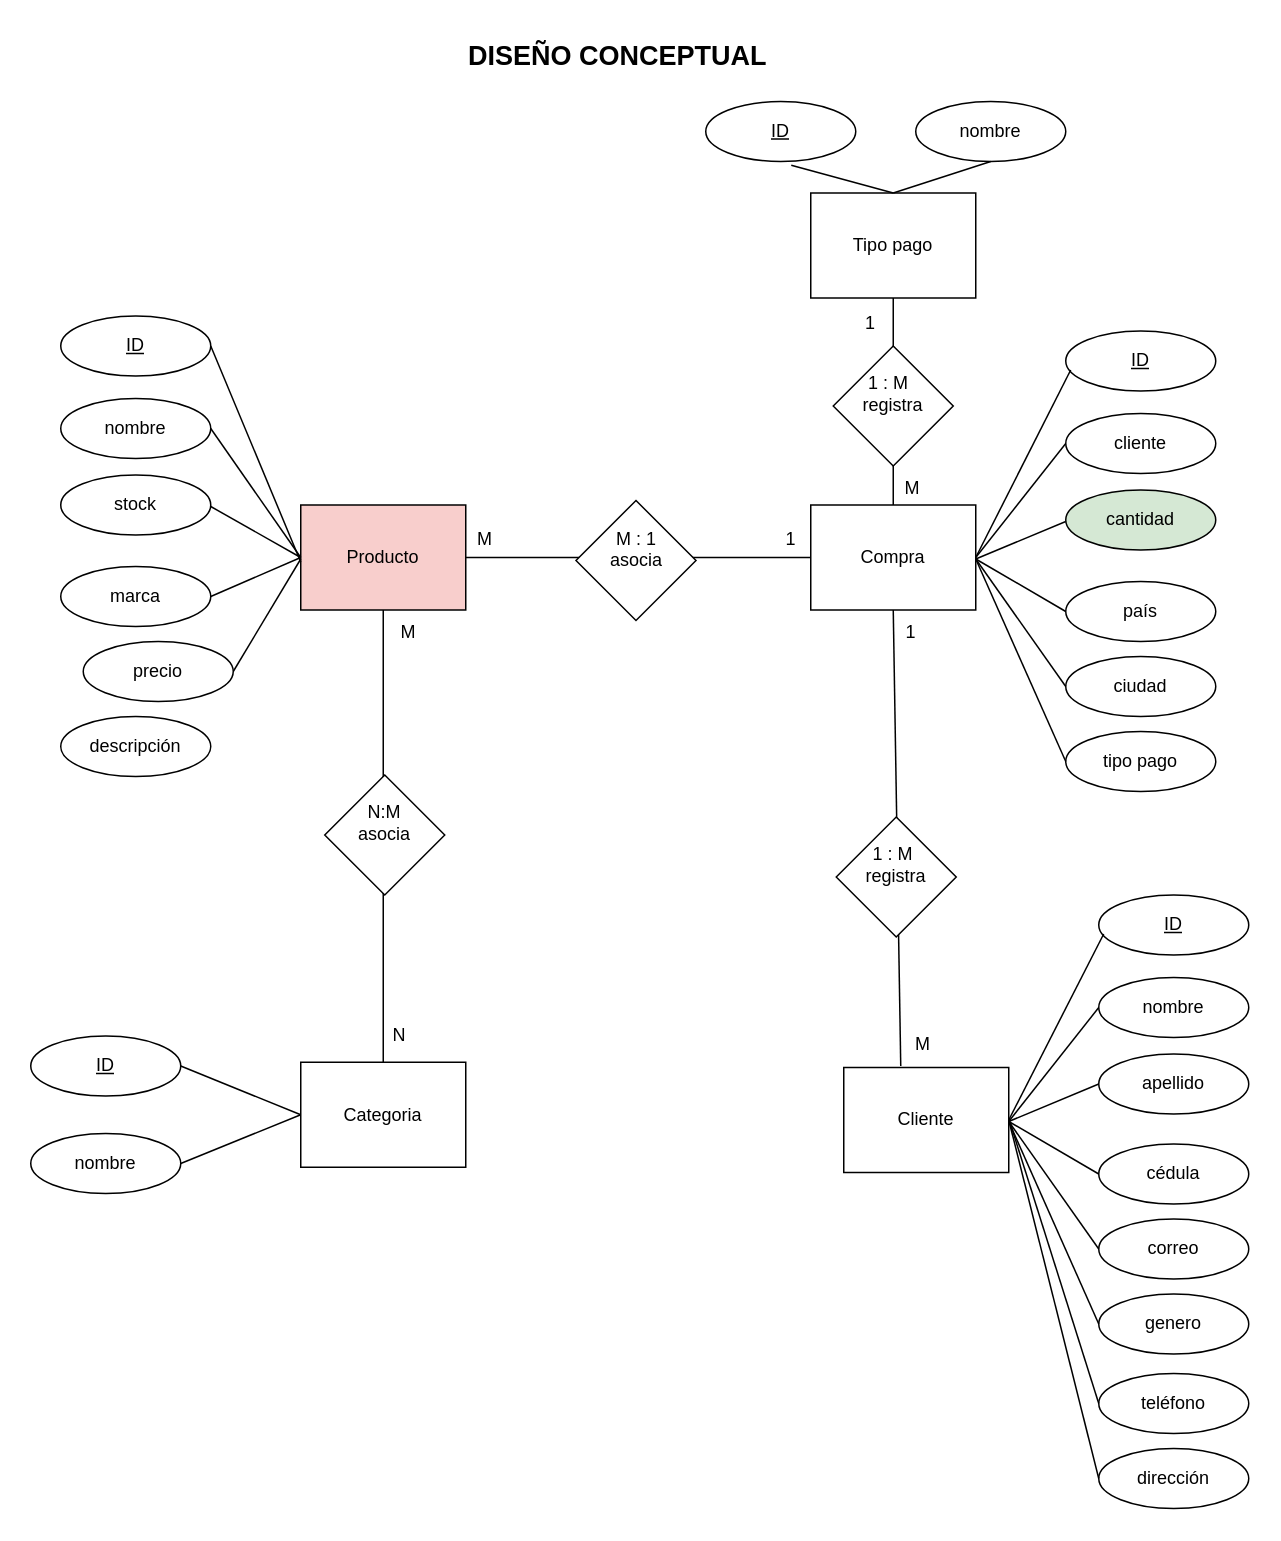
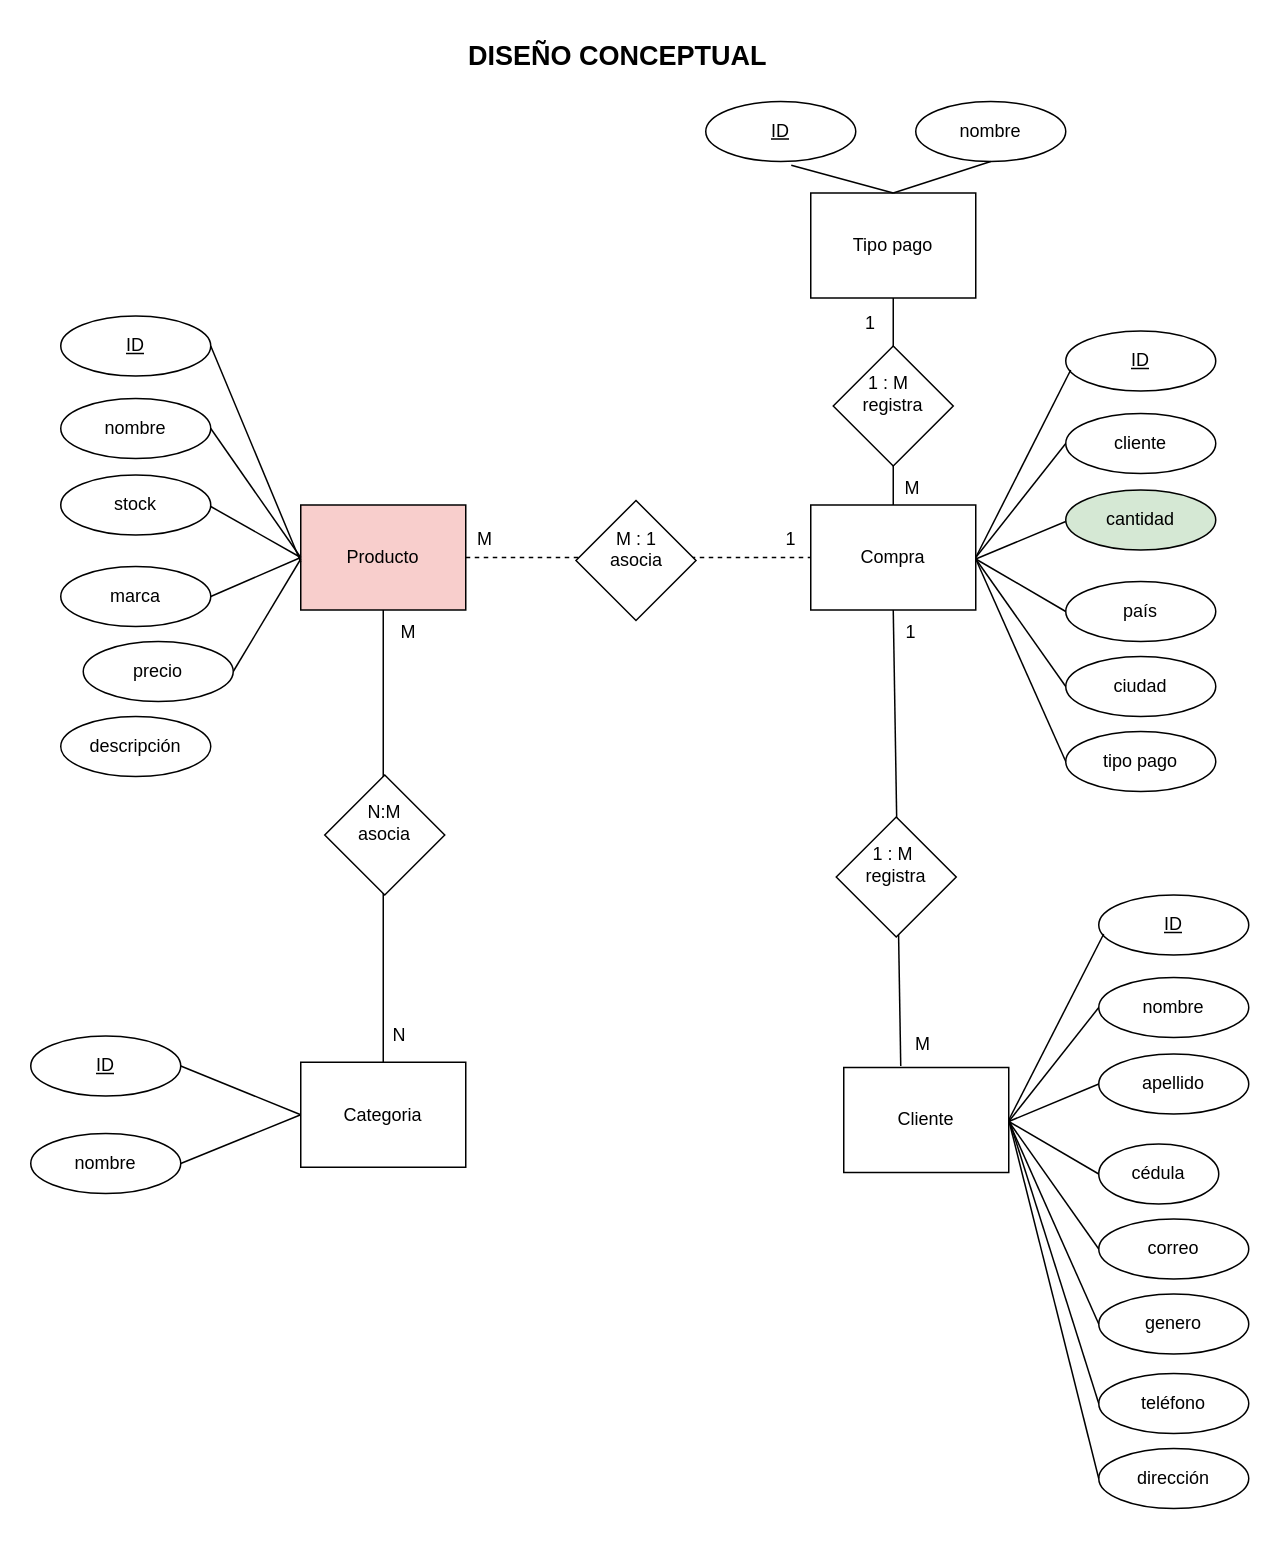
edge "Producto" -- "Compra": style solid -> dashed
node "cédula": size 150x60 -> 120x60
